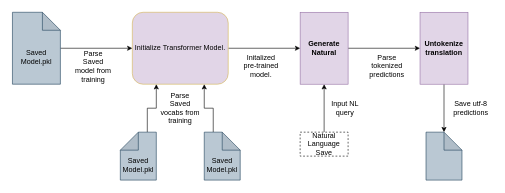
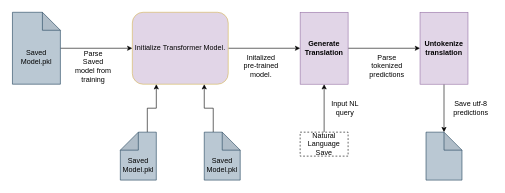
node "Generate Natural": label "Generate Natural" -> "Generate Translation"
node "Parse Saved vocabs from training": removed
